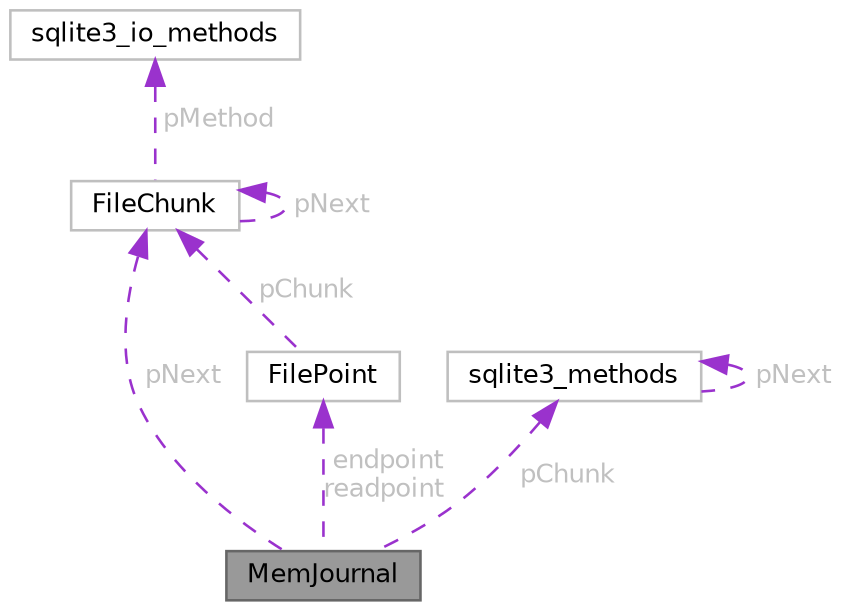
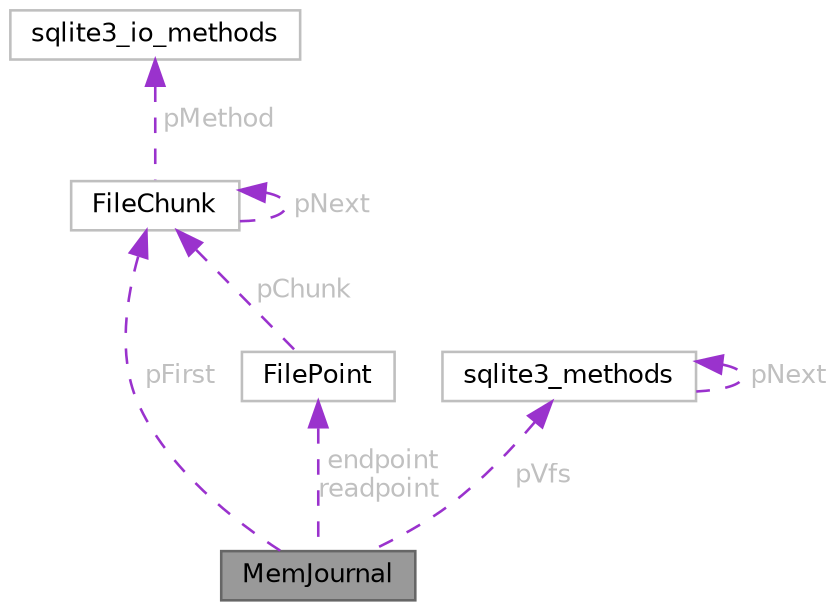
edge "MemJournal" -> "FileChunk": label " pNext" -> " pFirst"
edge "MemJournal" -> "sqlite3_methods": label " pChunk" -> " pVfs"
